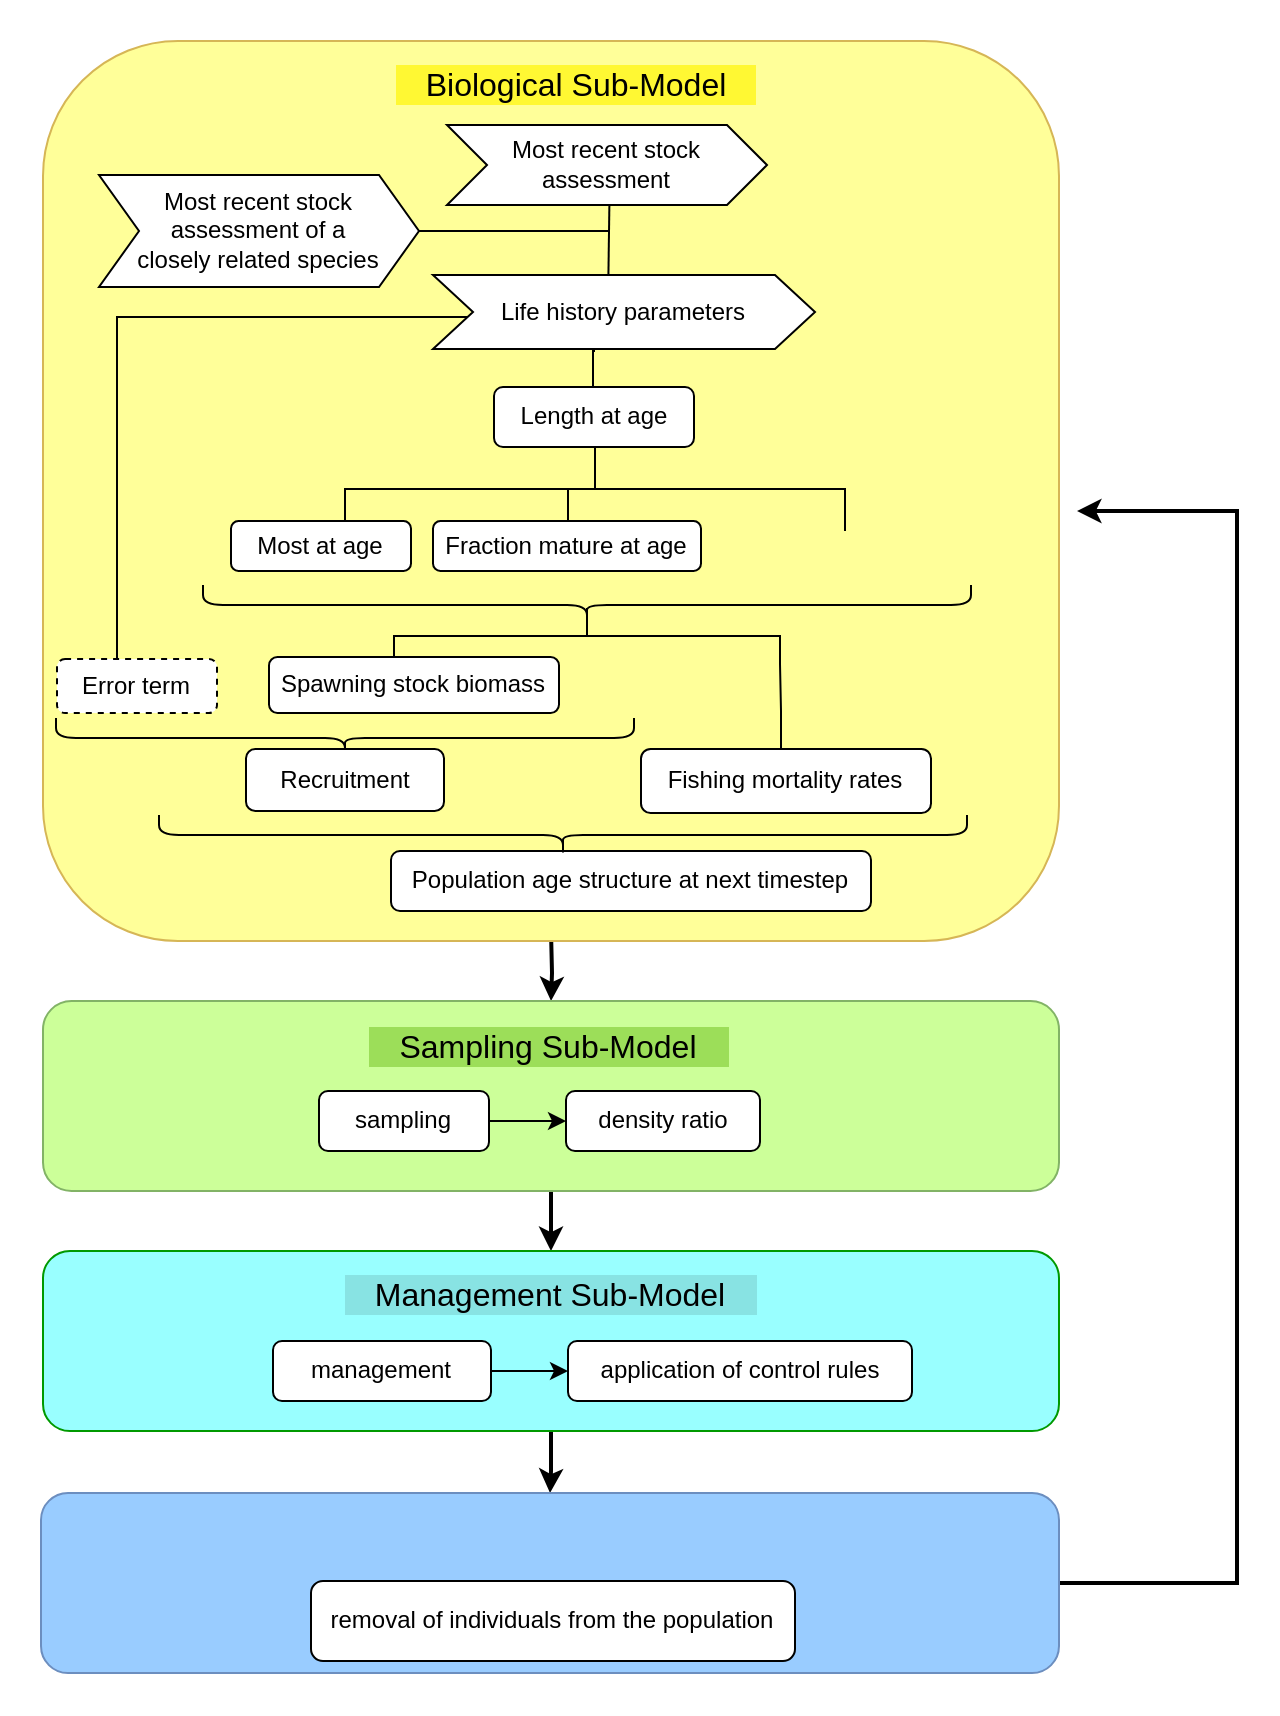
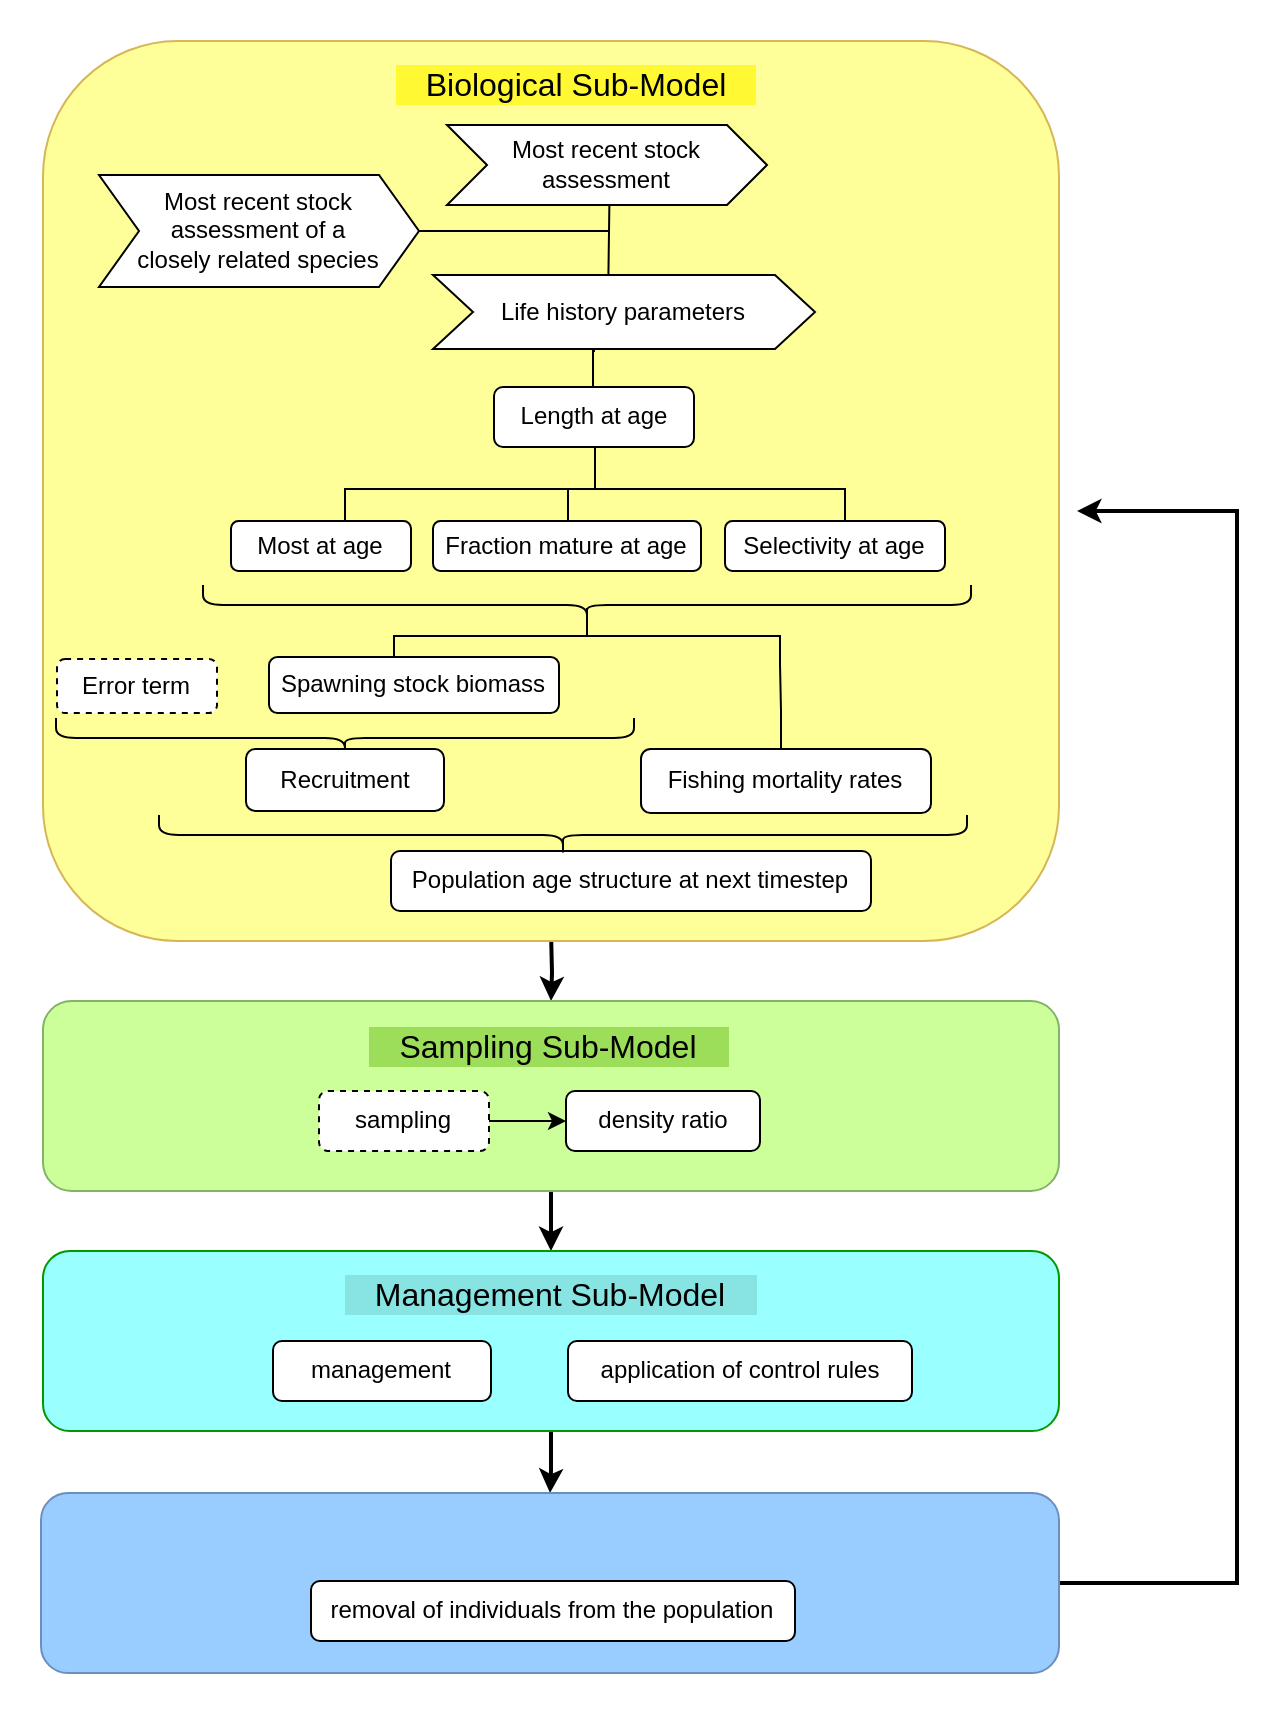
edge "Life history parameters" -- "Error term": removed
node "Selectivity at age": added
node "sampling": style solid -> dashed
edge "management" -> "application of control rules": removed
node "removal of individuals from the population": size 484x80 -> 484x60
